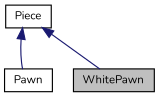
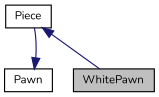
edge "Pawn" -> "Piece": reversed
